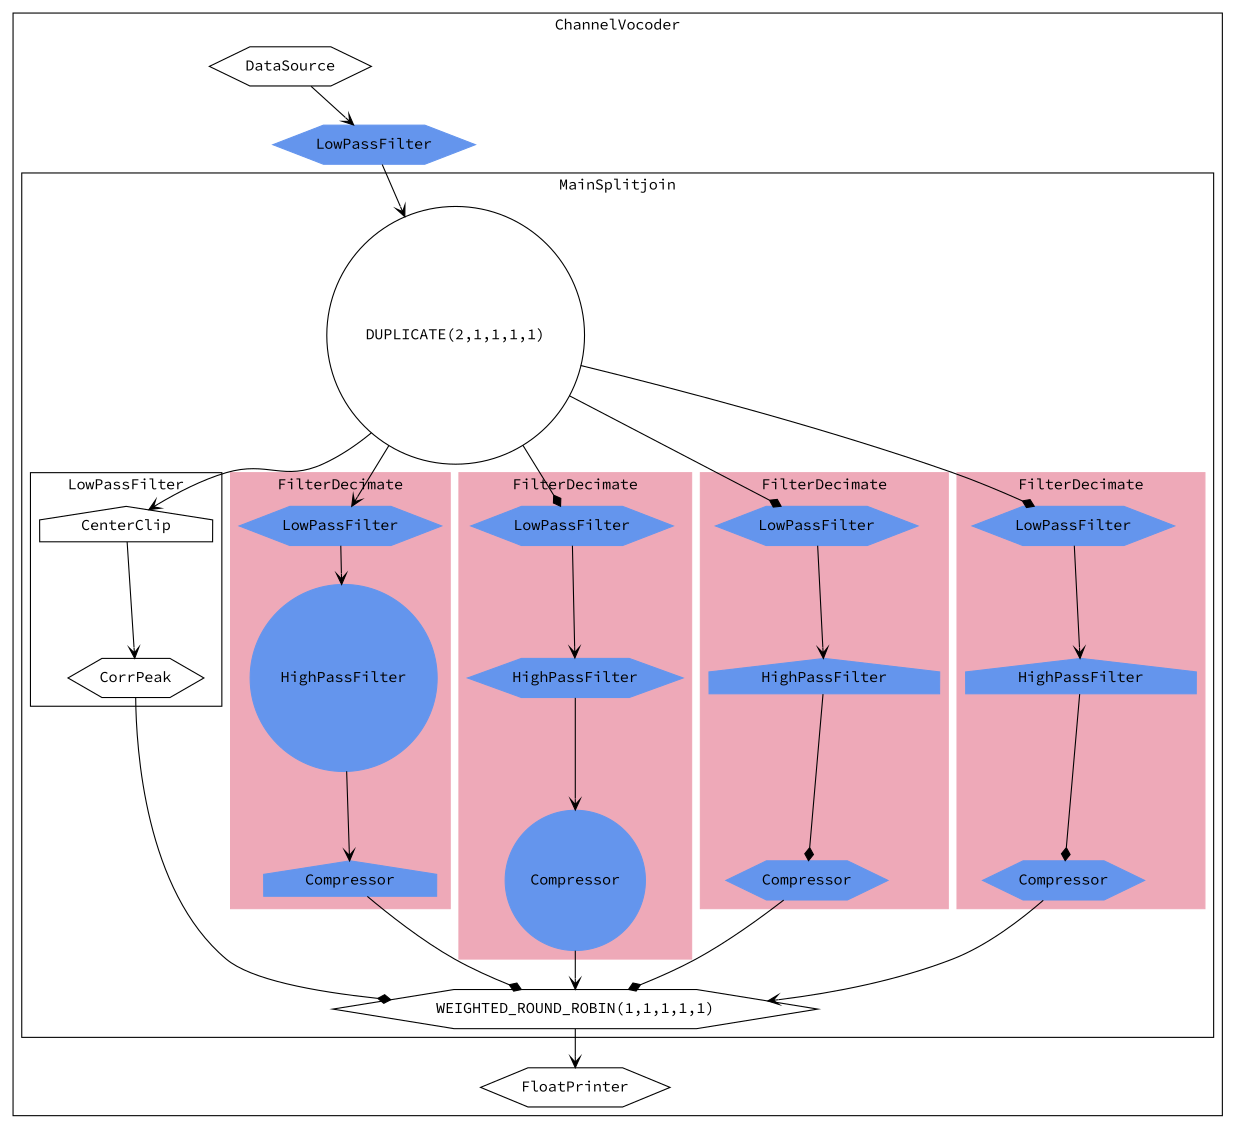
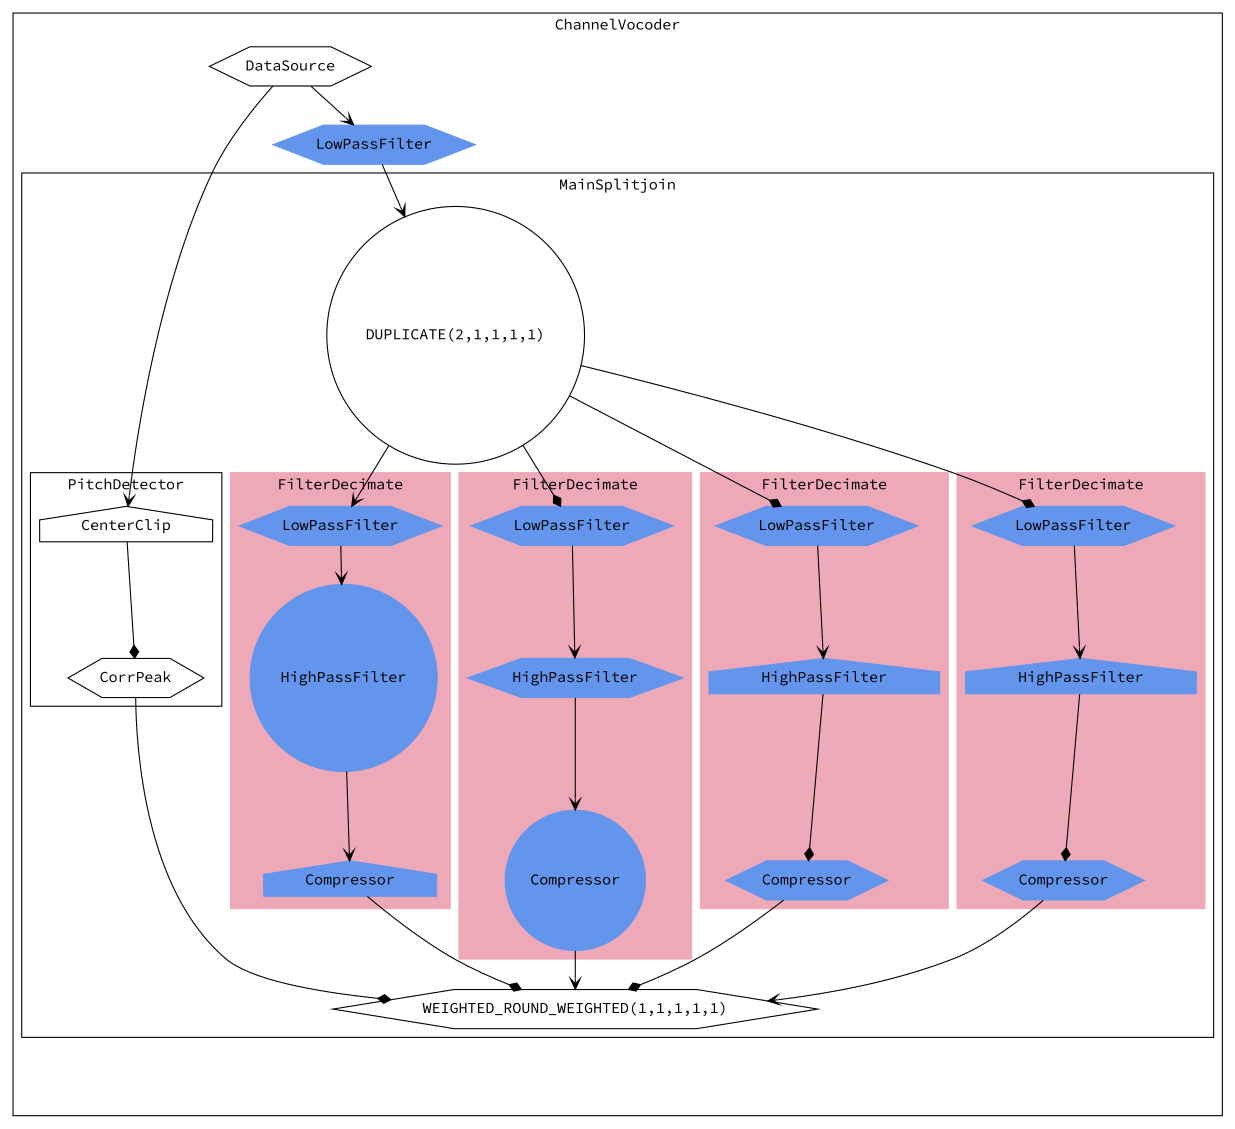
edge "DUPLICATE(2,1,1,1,1)" -> "CenterClip": now "DataSource" -> "CenterClip"
cluster "LowPassFilter": label "LowPassFilter" -> "PitchDetector"
edge "CenterClip" -> "CorrPeak": arrowhead vee -> diamond
node "WEIGHTED_ROUND_ROBIN(1,1,1,1,1)": label "WEIGHTED_ROUND_ROBIN(1,1,1,1,1)" -> "WEIGHTED_ROUND_WEIGHTED(1,1,1,1,1)"
node "FloatPrinter": removed
